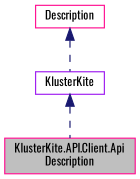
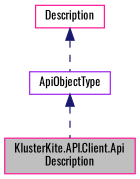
node "KlusterKite": label "KlusterKite" -> "ApiObjectType"
